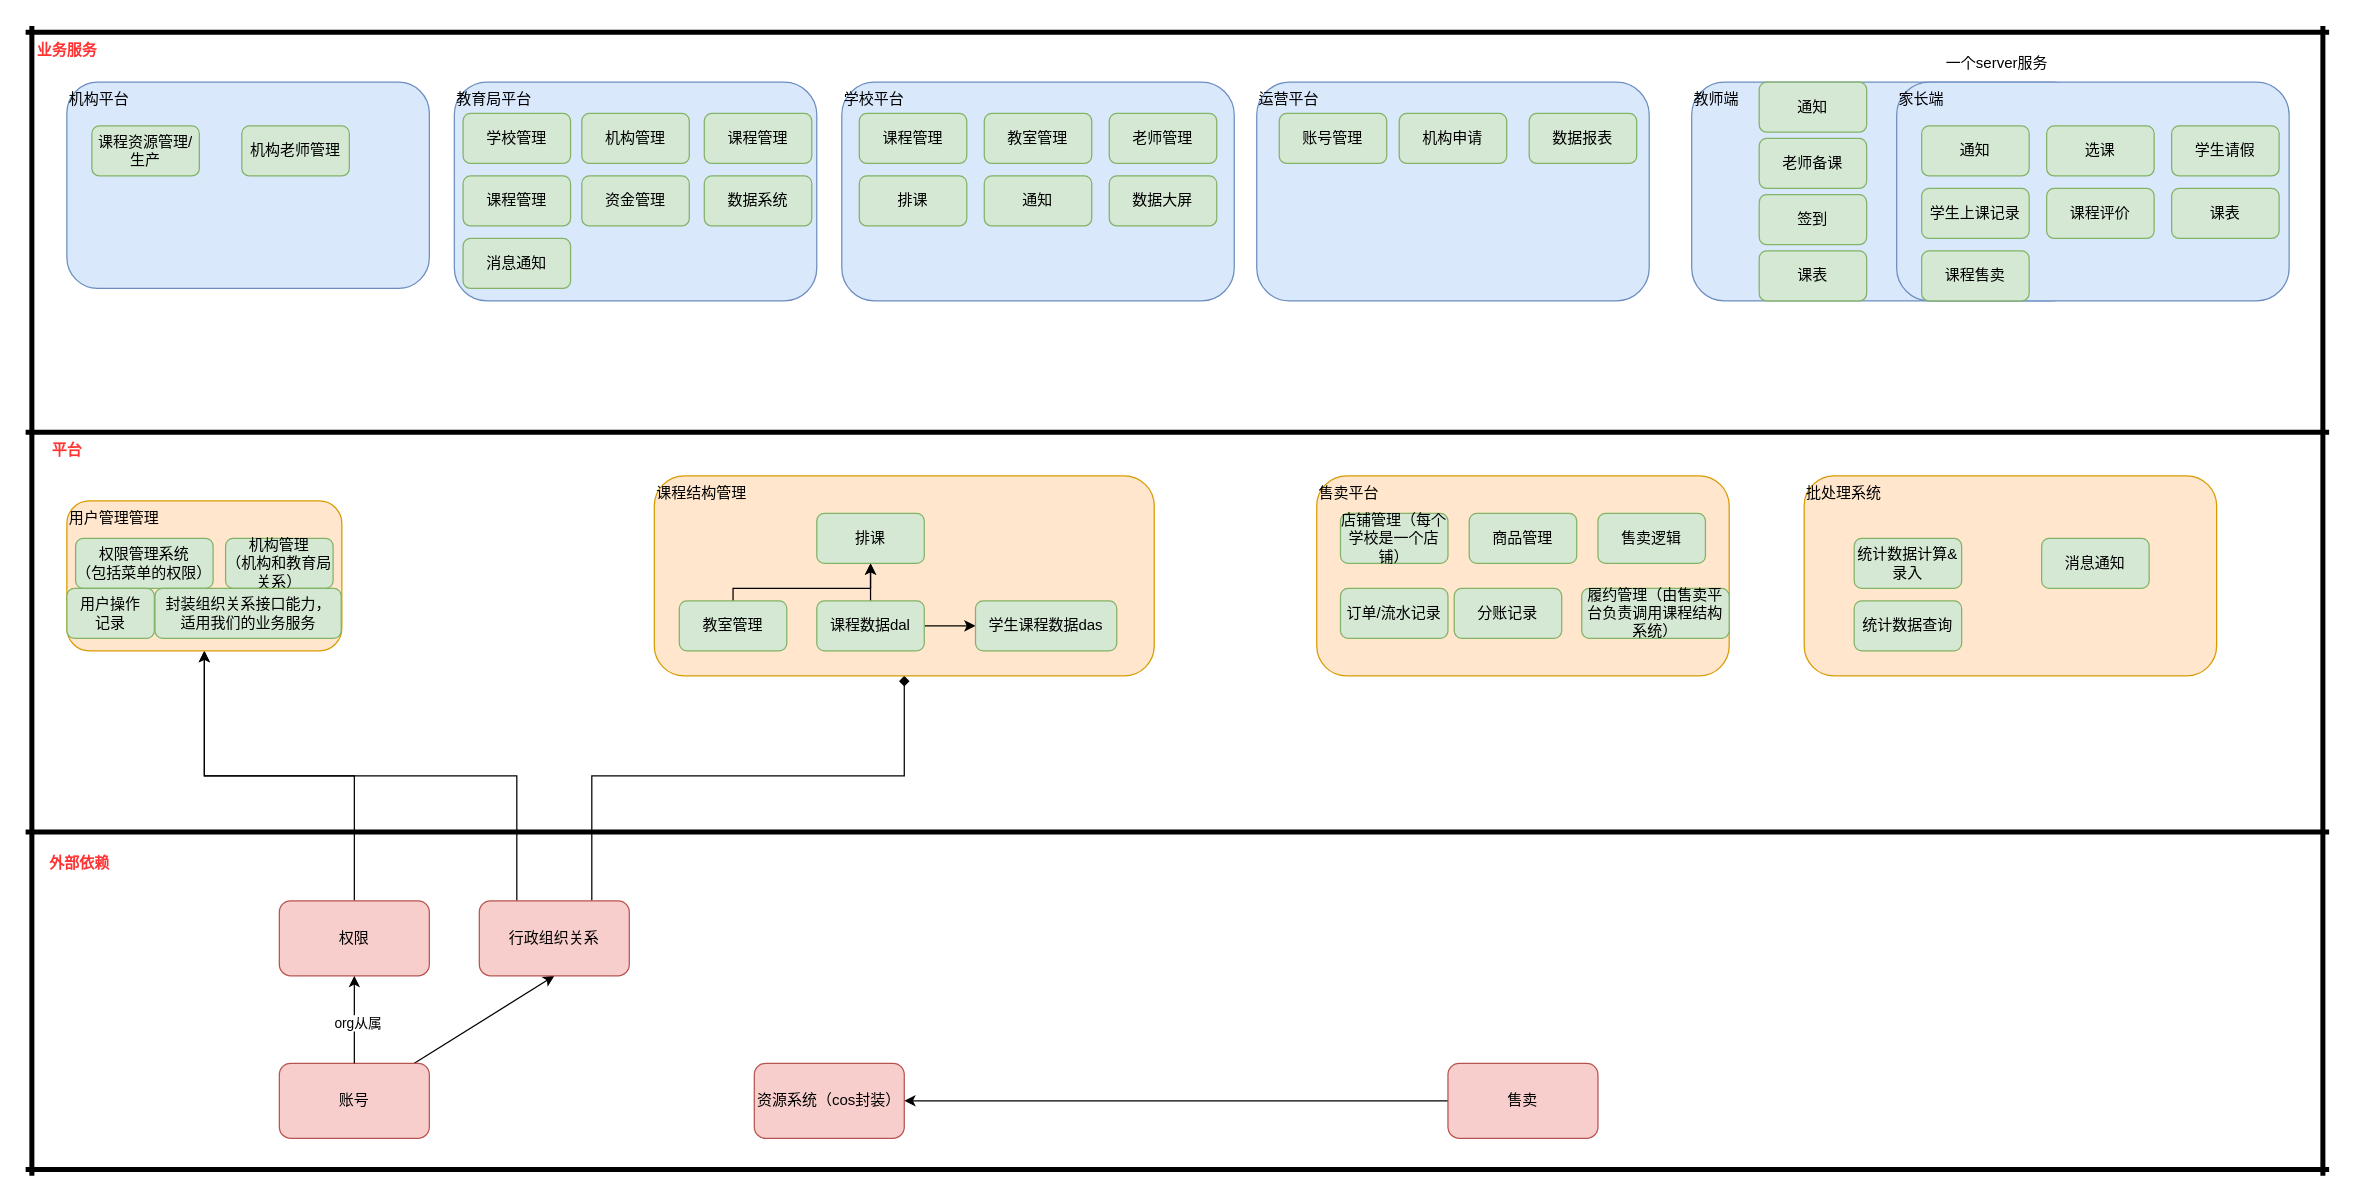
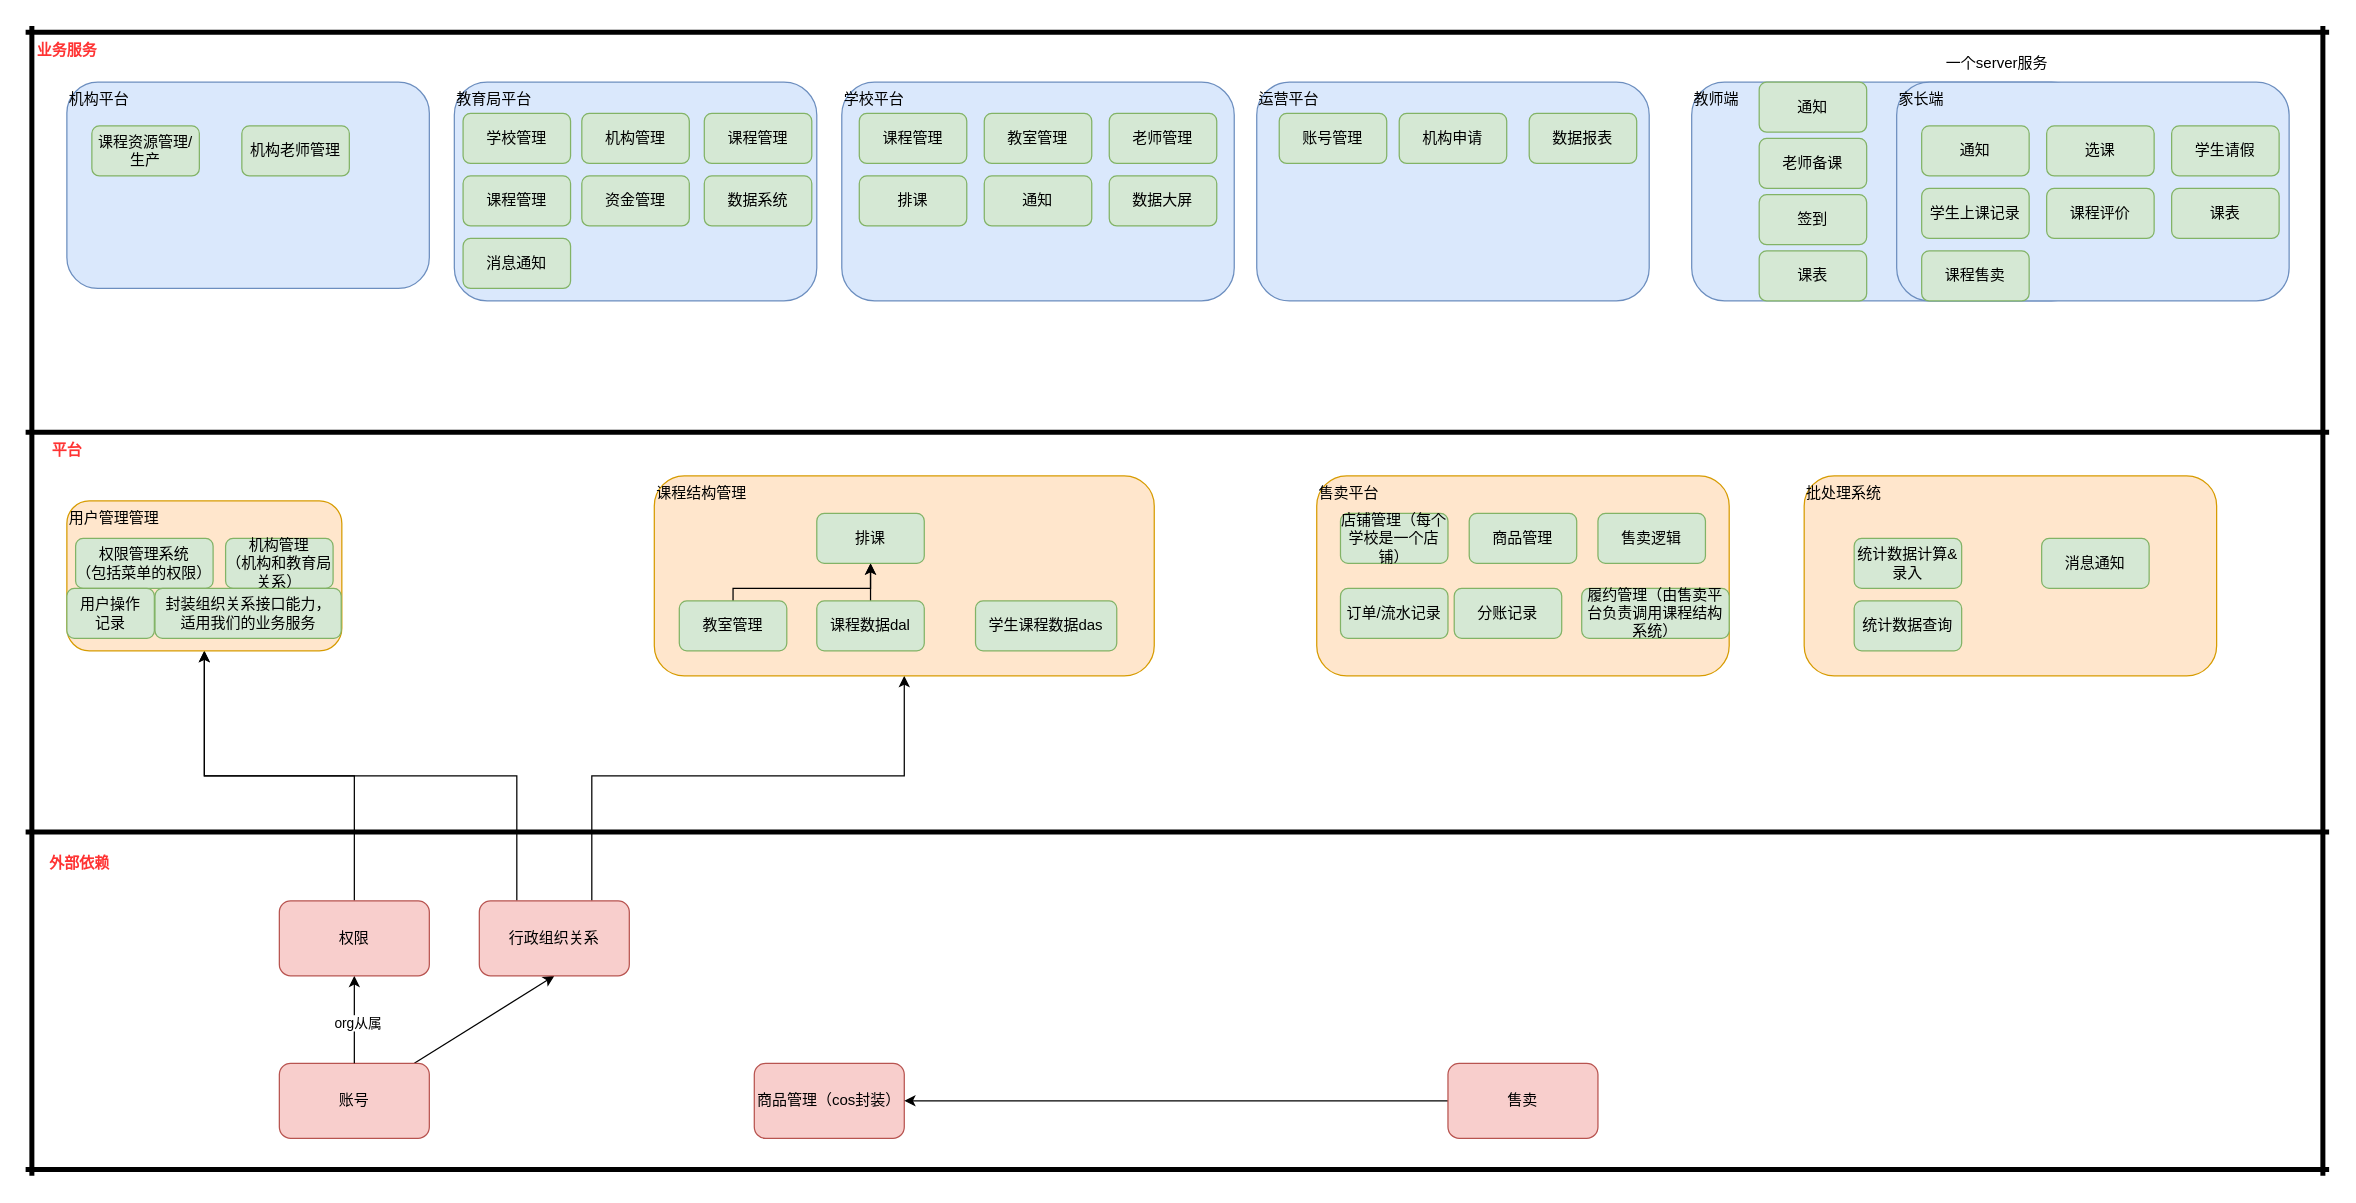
edge "课程数据dal" -> "学生课程数据das": removed
edge "行政组织关系" -> "课程结构管理": arrowhead diamond -> classic
node "资源系统（cos封装）": label "资源系统（cos封装）" -> "商品管理（cos封装）"
